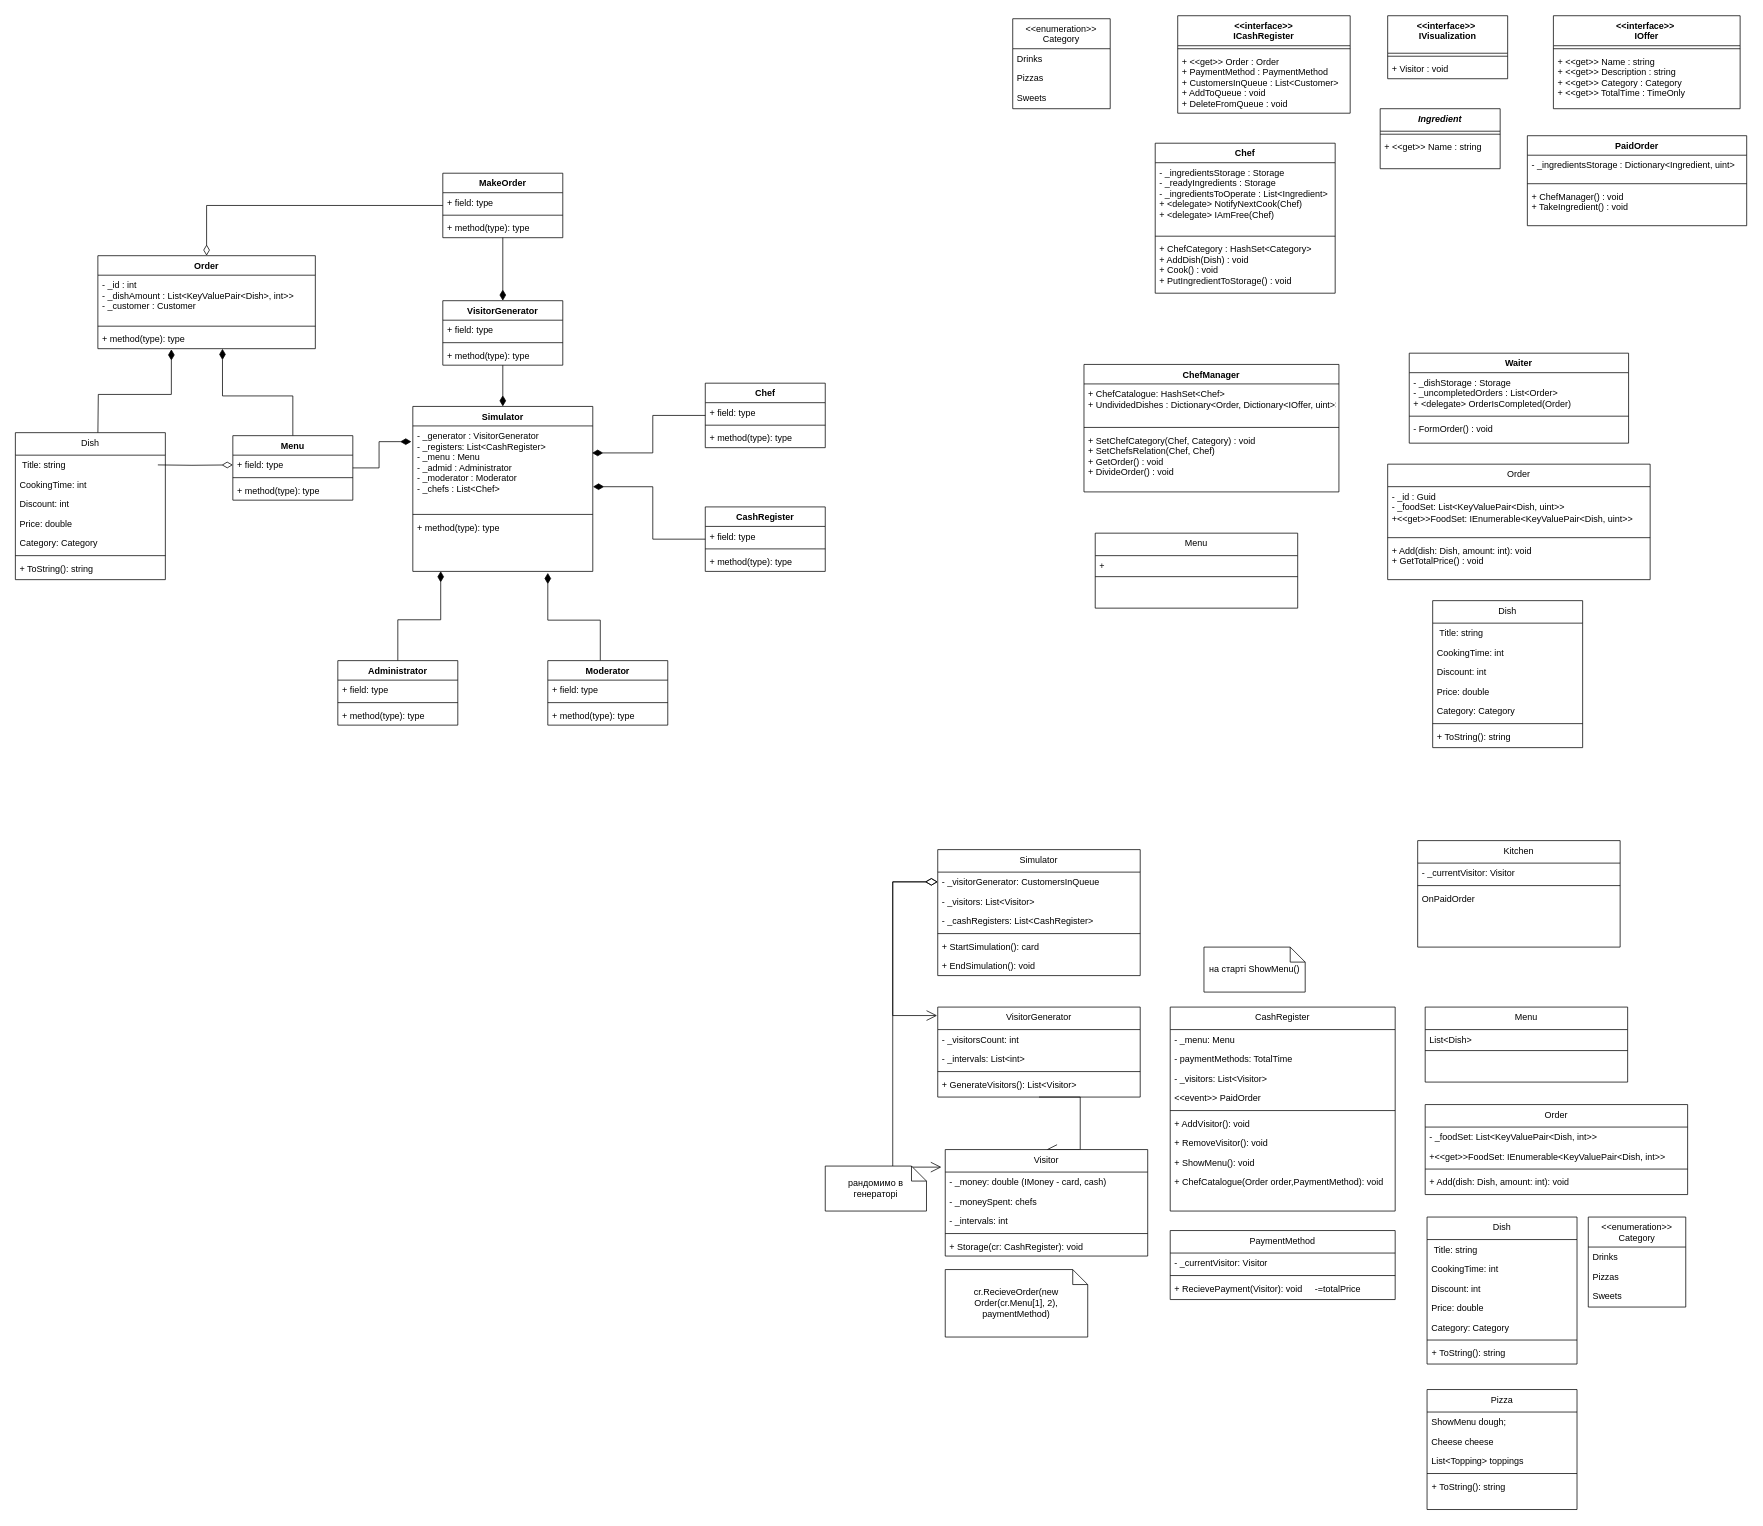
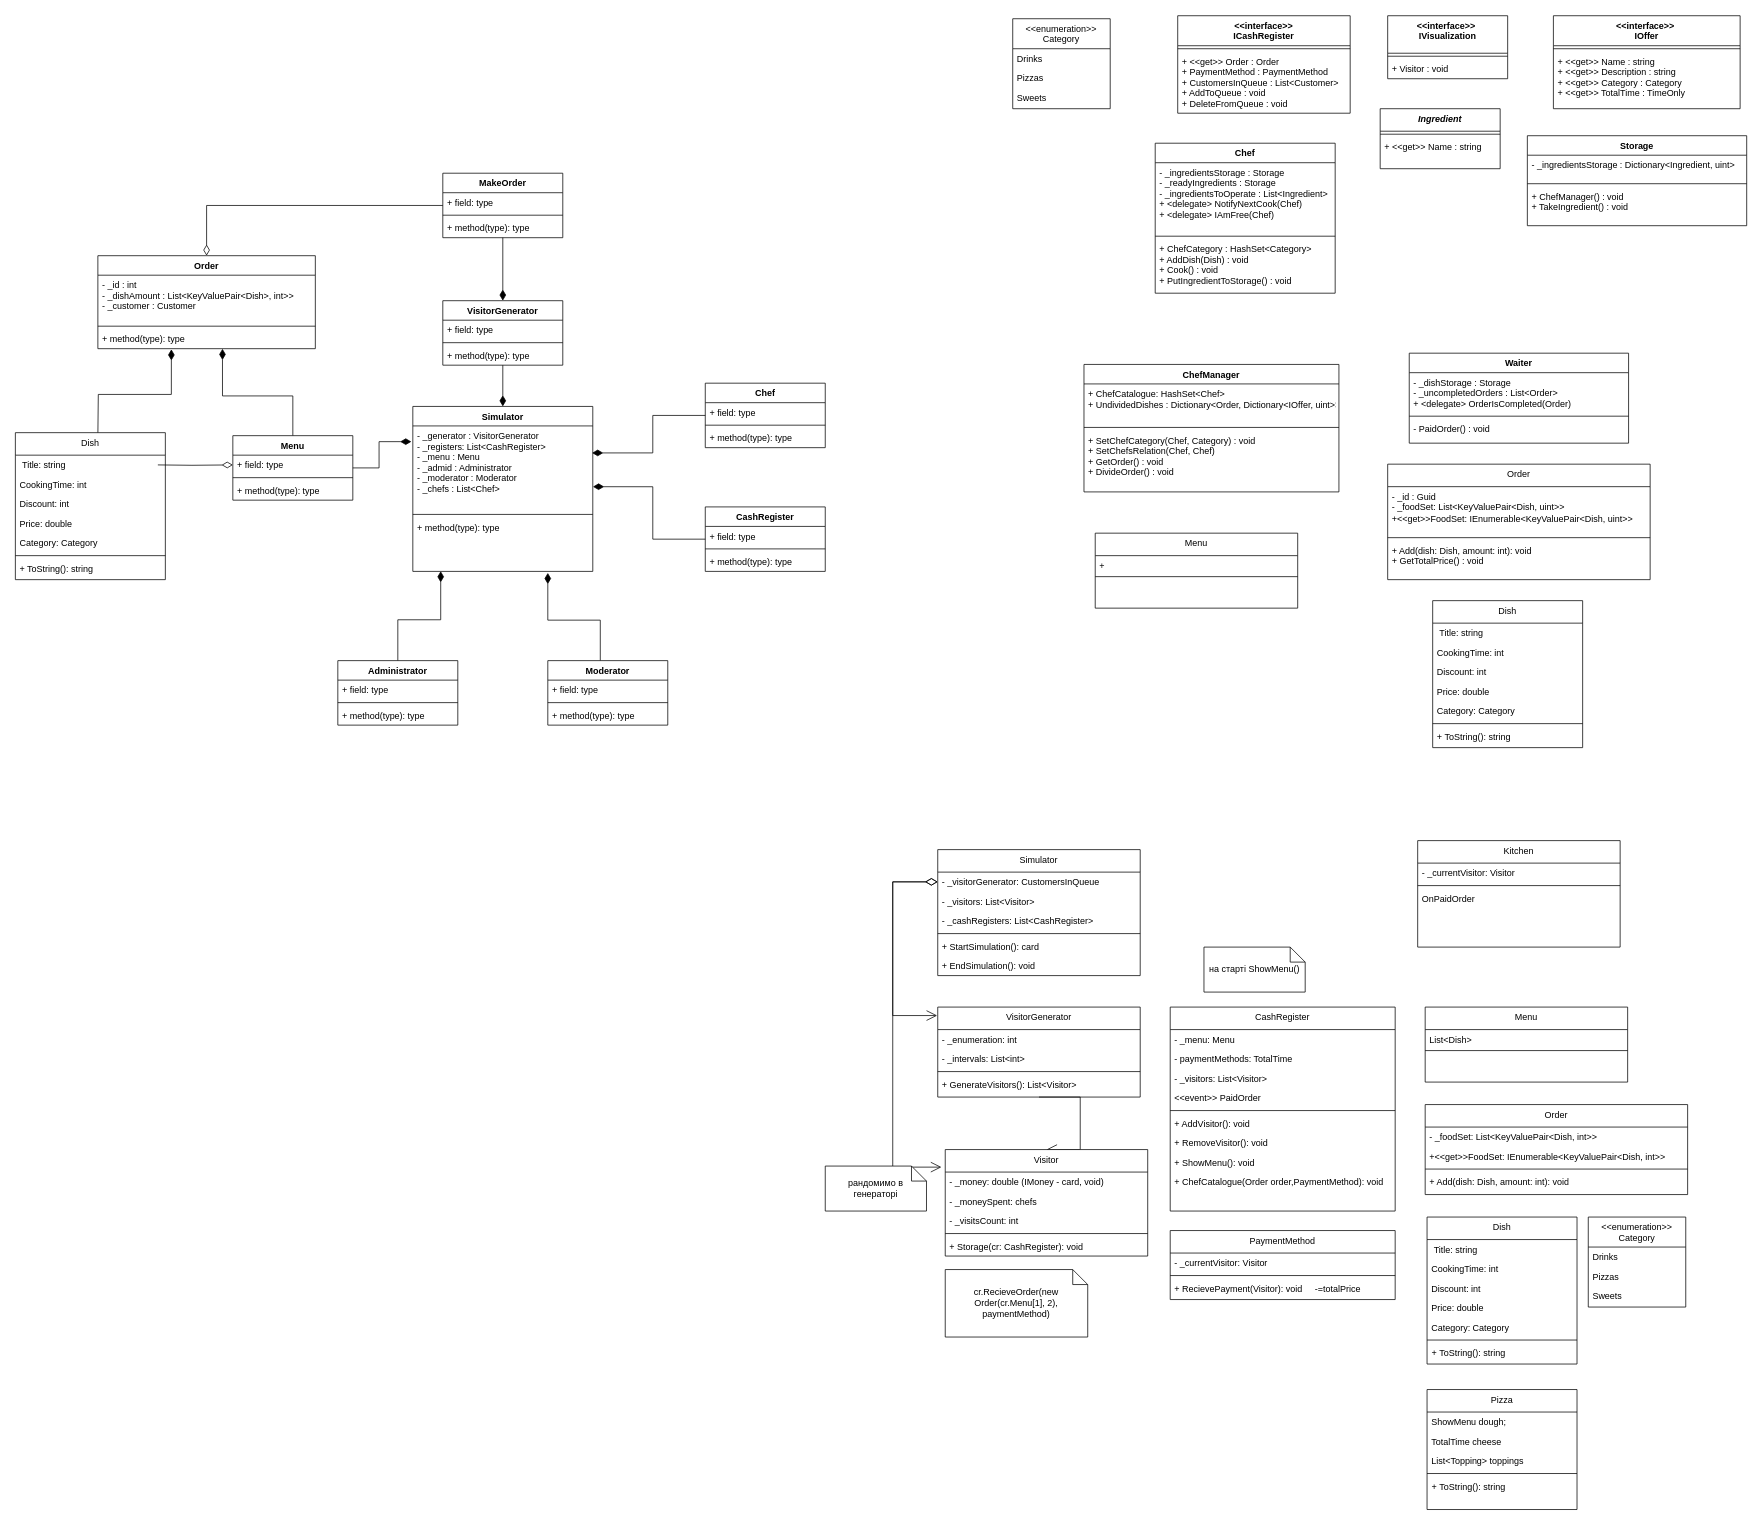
node "PaidOrder": label "PaidOrder" -> "Storage"
node "- FormOrder() : void": label "- FormOrder() : void" -> "- PaidOrder() : void"
node "- _visitorsCount: int": label "- _visitorsCount: int" -> "- _enumeration: int"
node "- _money: double (IMoney - card, cash)": label "- _money: double (IMoney - card, cash)" -> "- _money: double (IMoney - card, void)"
node "- _intervals: int": label "- _intervals: int" -> "- _visitsCount: int"
node "Cheese cheese": label "Cheese cheese" -> "TotalTime cheese"
